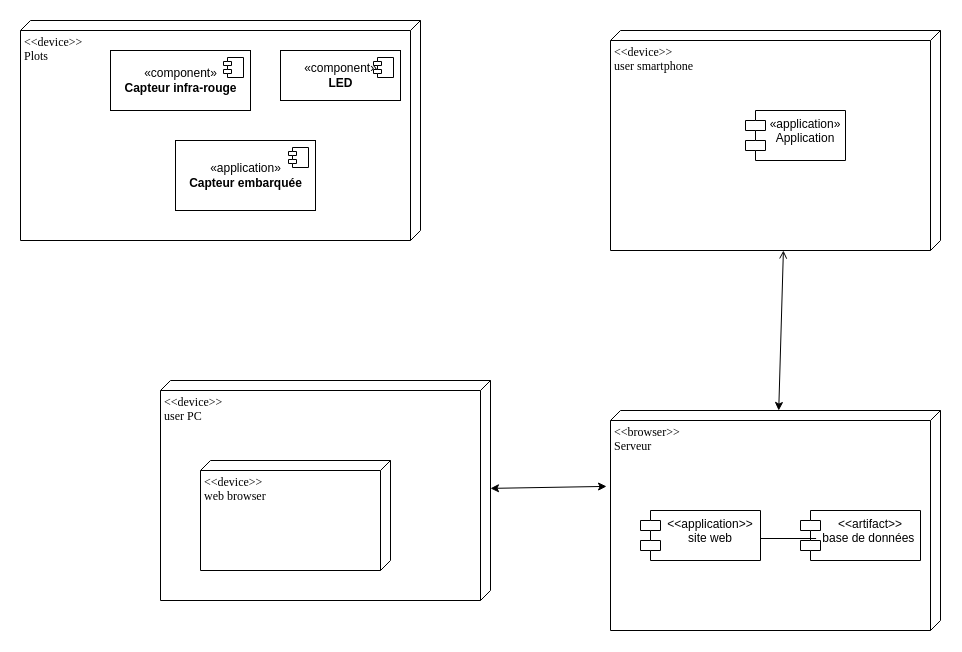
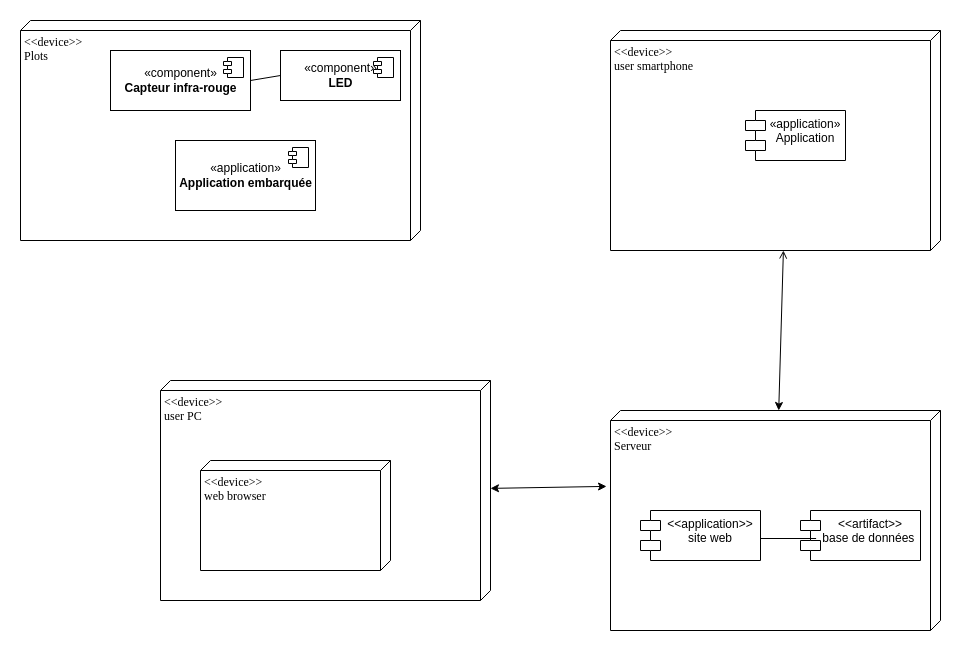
edge "«component» LED" -- "«component» Capteur infra-rouge": added
node "«application» Capteur embarquée": label "«application» Capteur embarquée" -> "«application» Application embarquée"
node "<<browser>> Serveur": label "<<browser>> Serveur" -> "<<device>> Serveur"
